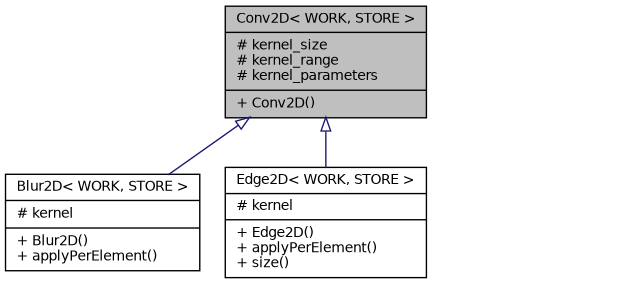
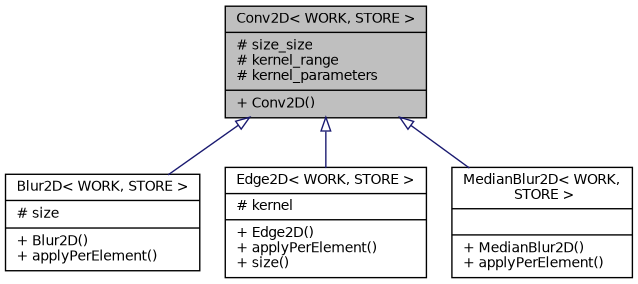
node "Conv2D< WORK, STORE >": text "# kernel_size" -> "# size_size"
node "Blur2D< WORK, STORE >": text "# kernel" -> "# size"
node "MedianBlur2D< WORK,": added
